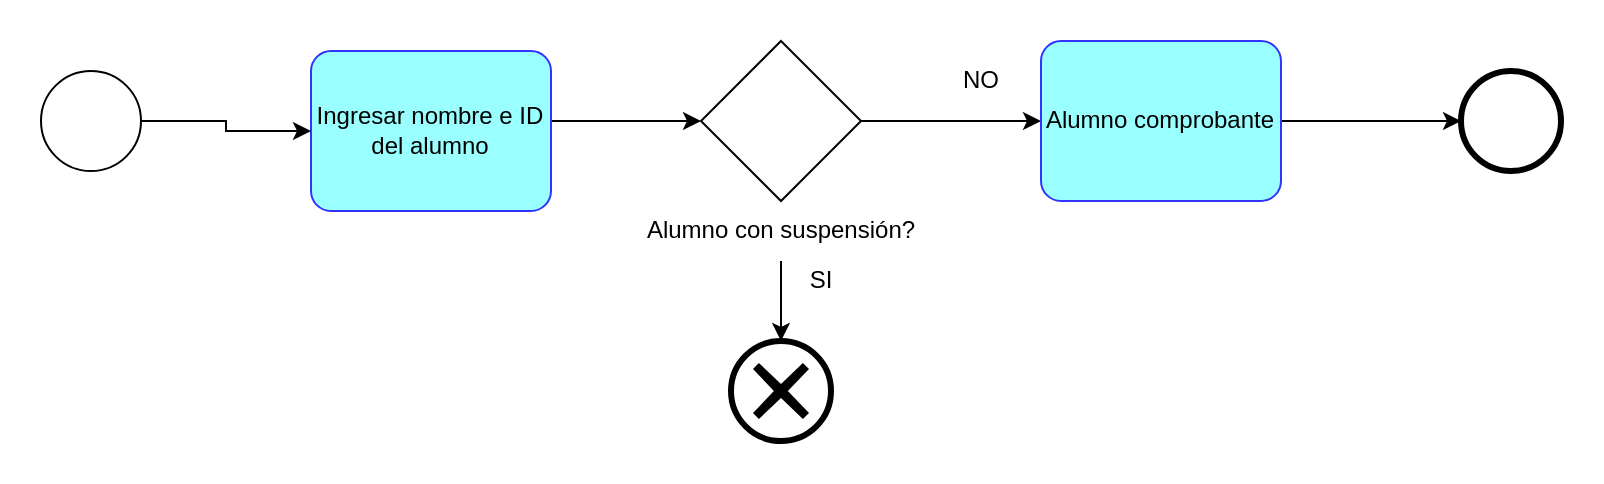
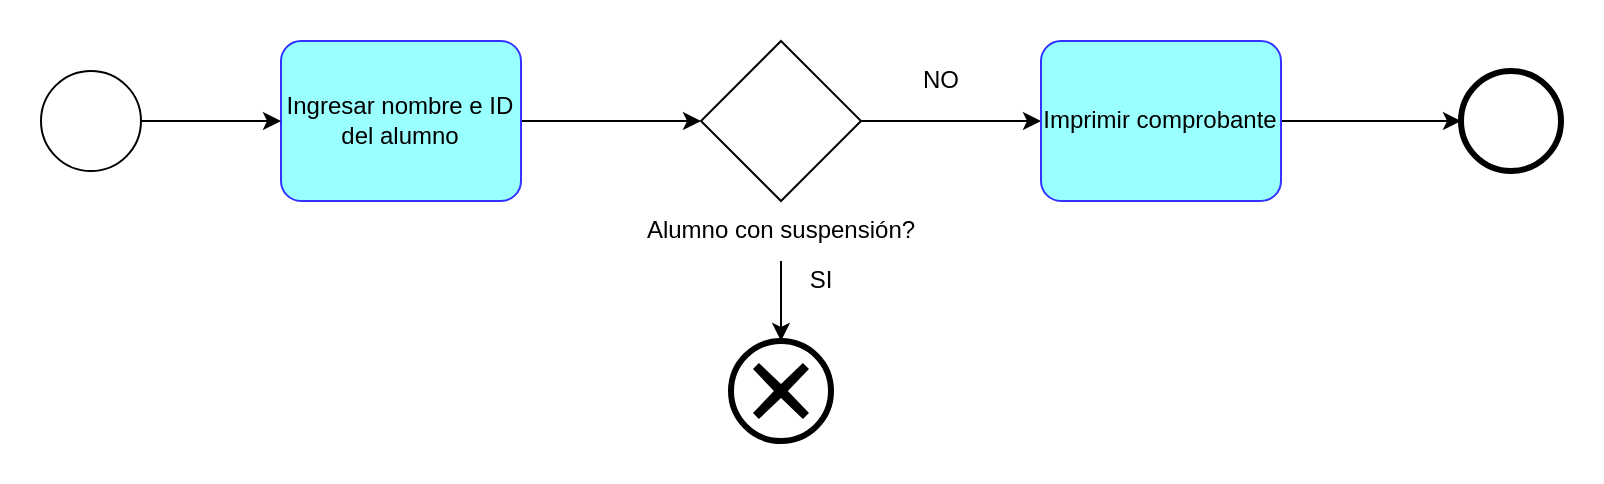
node "NO": moved (981, 81) -> (941, 81)
node "Alumno comprobante": label "Alumno comprobante" -> "Imprimir comprobante"
node "Ingresar nombre e ID del alumno": moved (431, 131) -> (401, 121)
